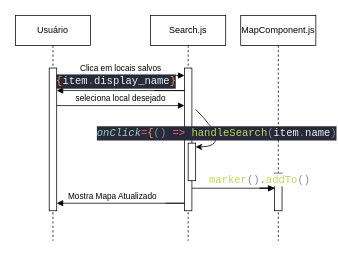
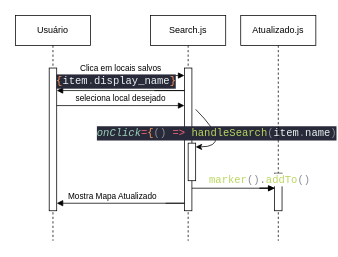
node "MapComponent.js": label "MapComponent.js" -> "Atualizado.js"
